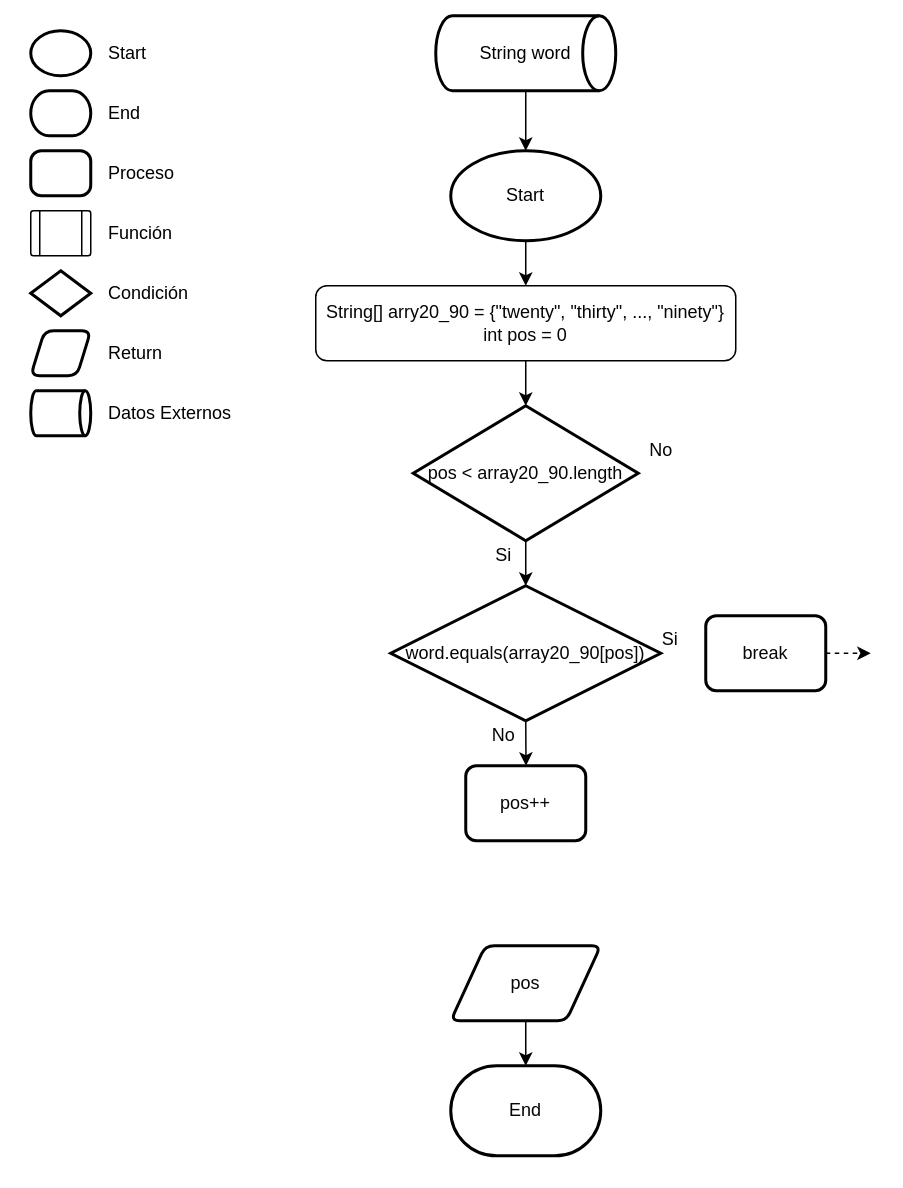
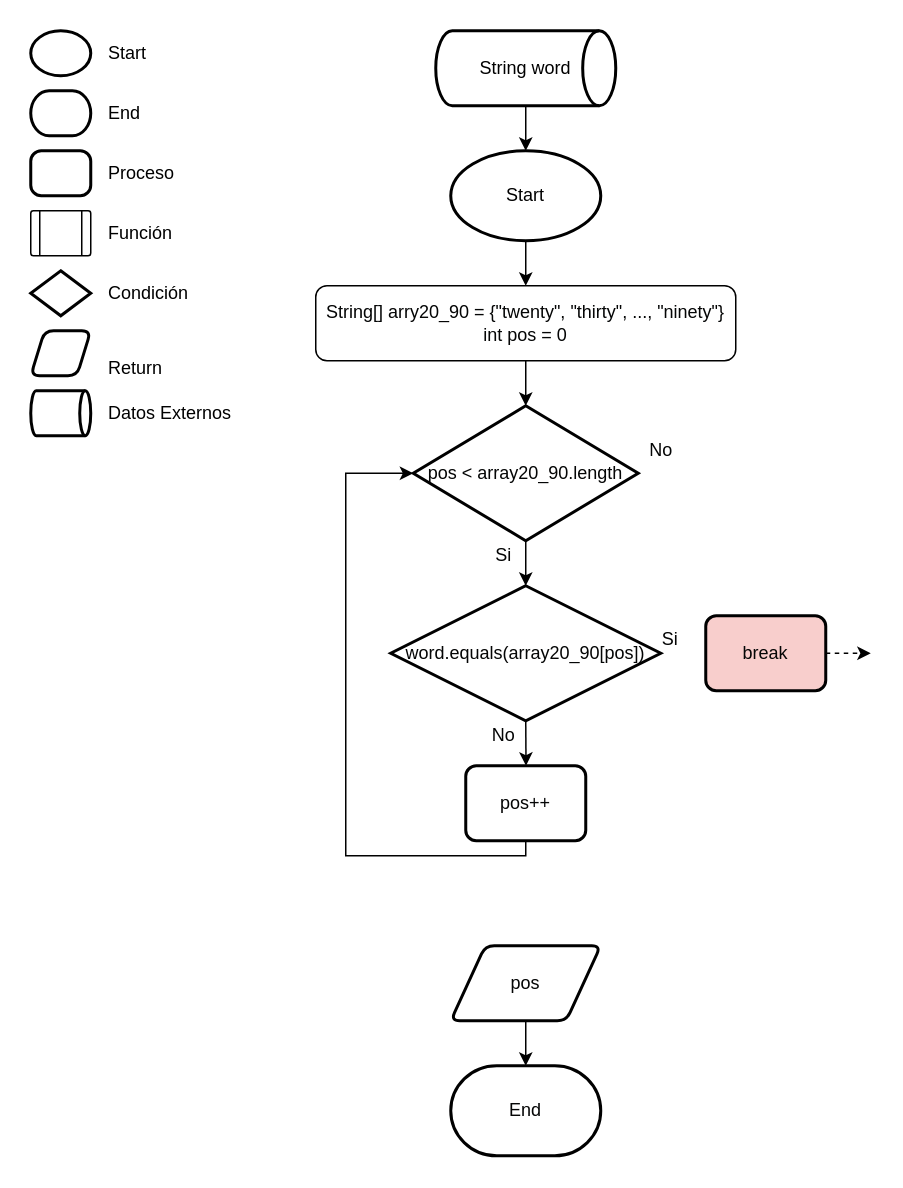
node "String word": moved (526, 53) -> (526, 68)
node "Return": moved (143, 353) -> (143, 368)
node "break": fillcolor #ffffff -> #f8cecc
edge "pos++" -> "pos < array20_90.length": added
